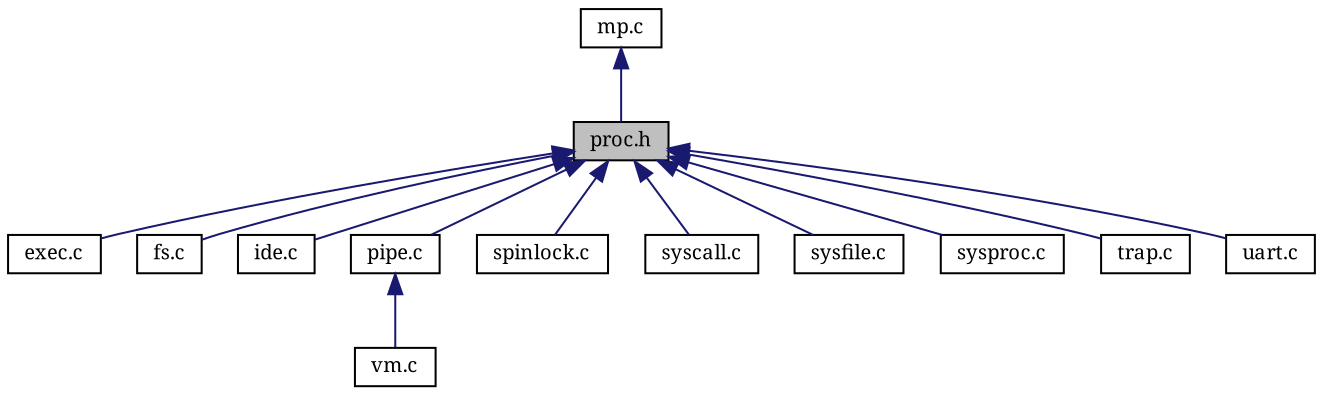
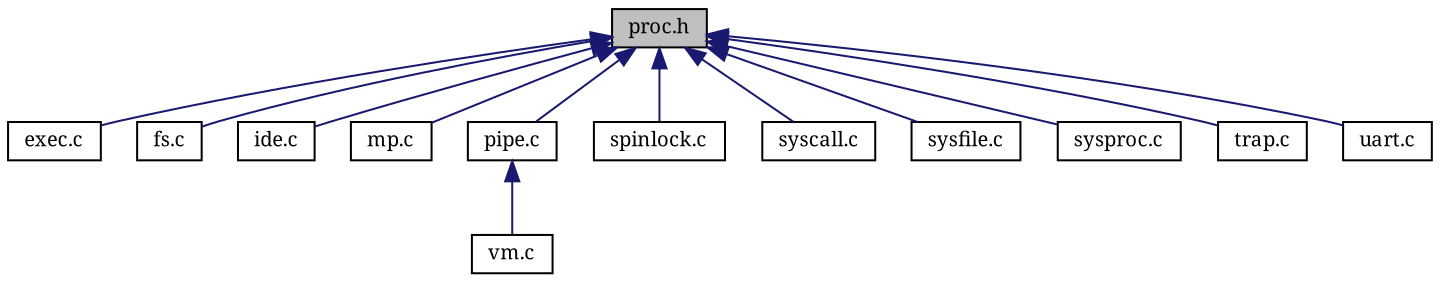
edge "proc.h" -> "mp.c": reversed
